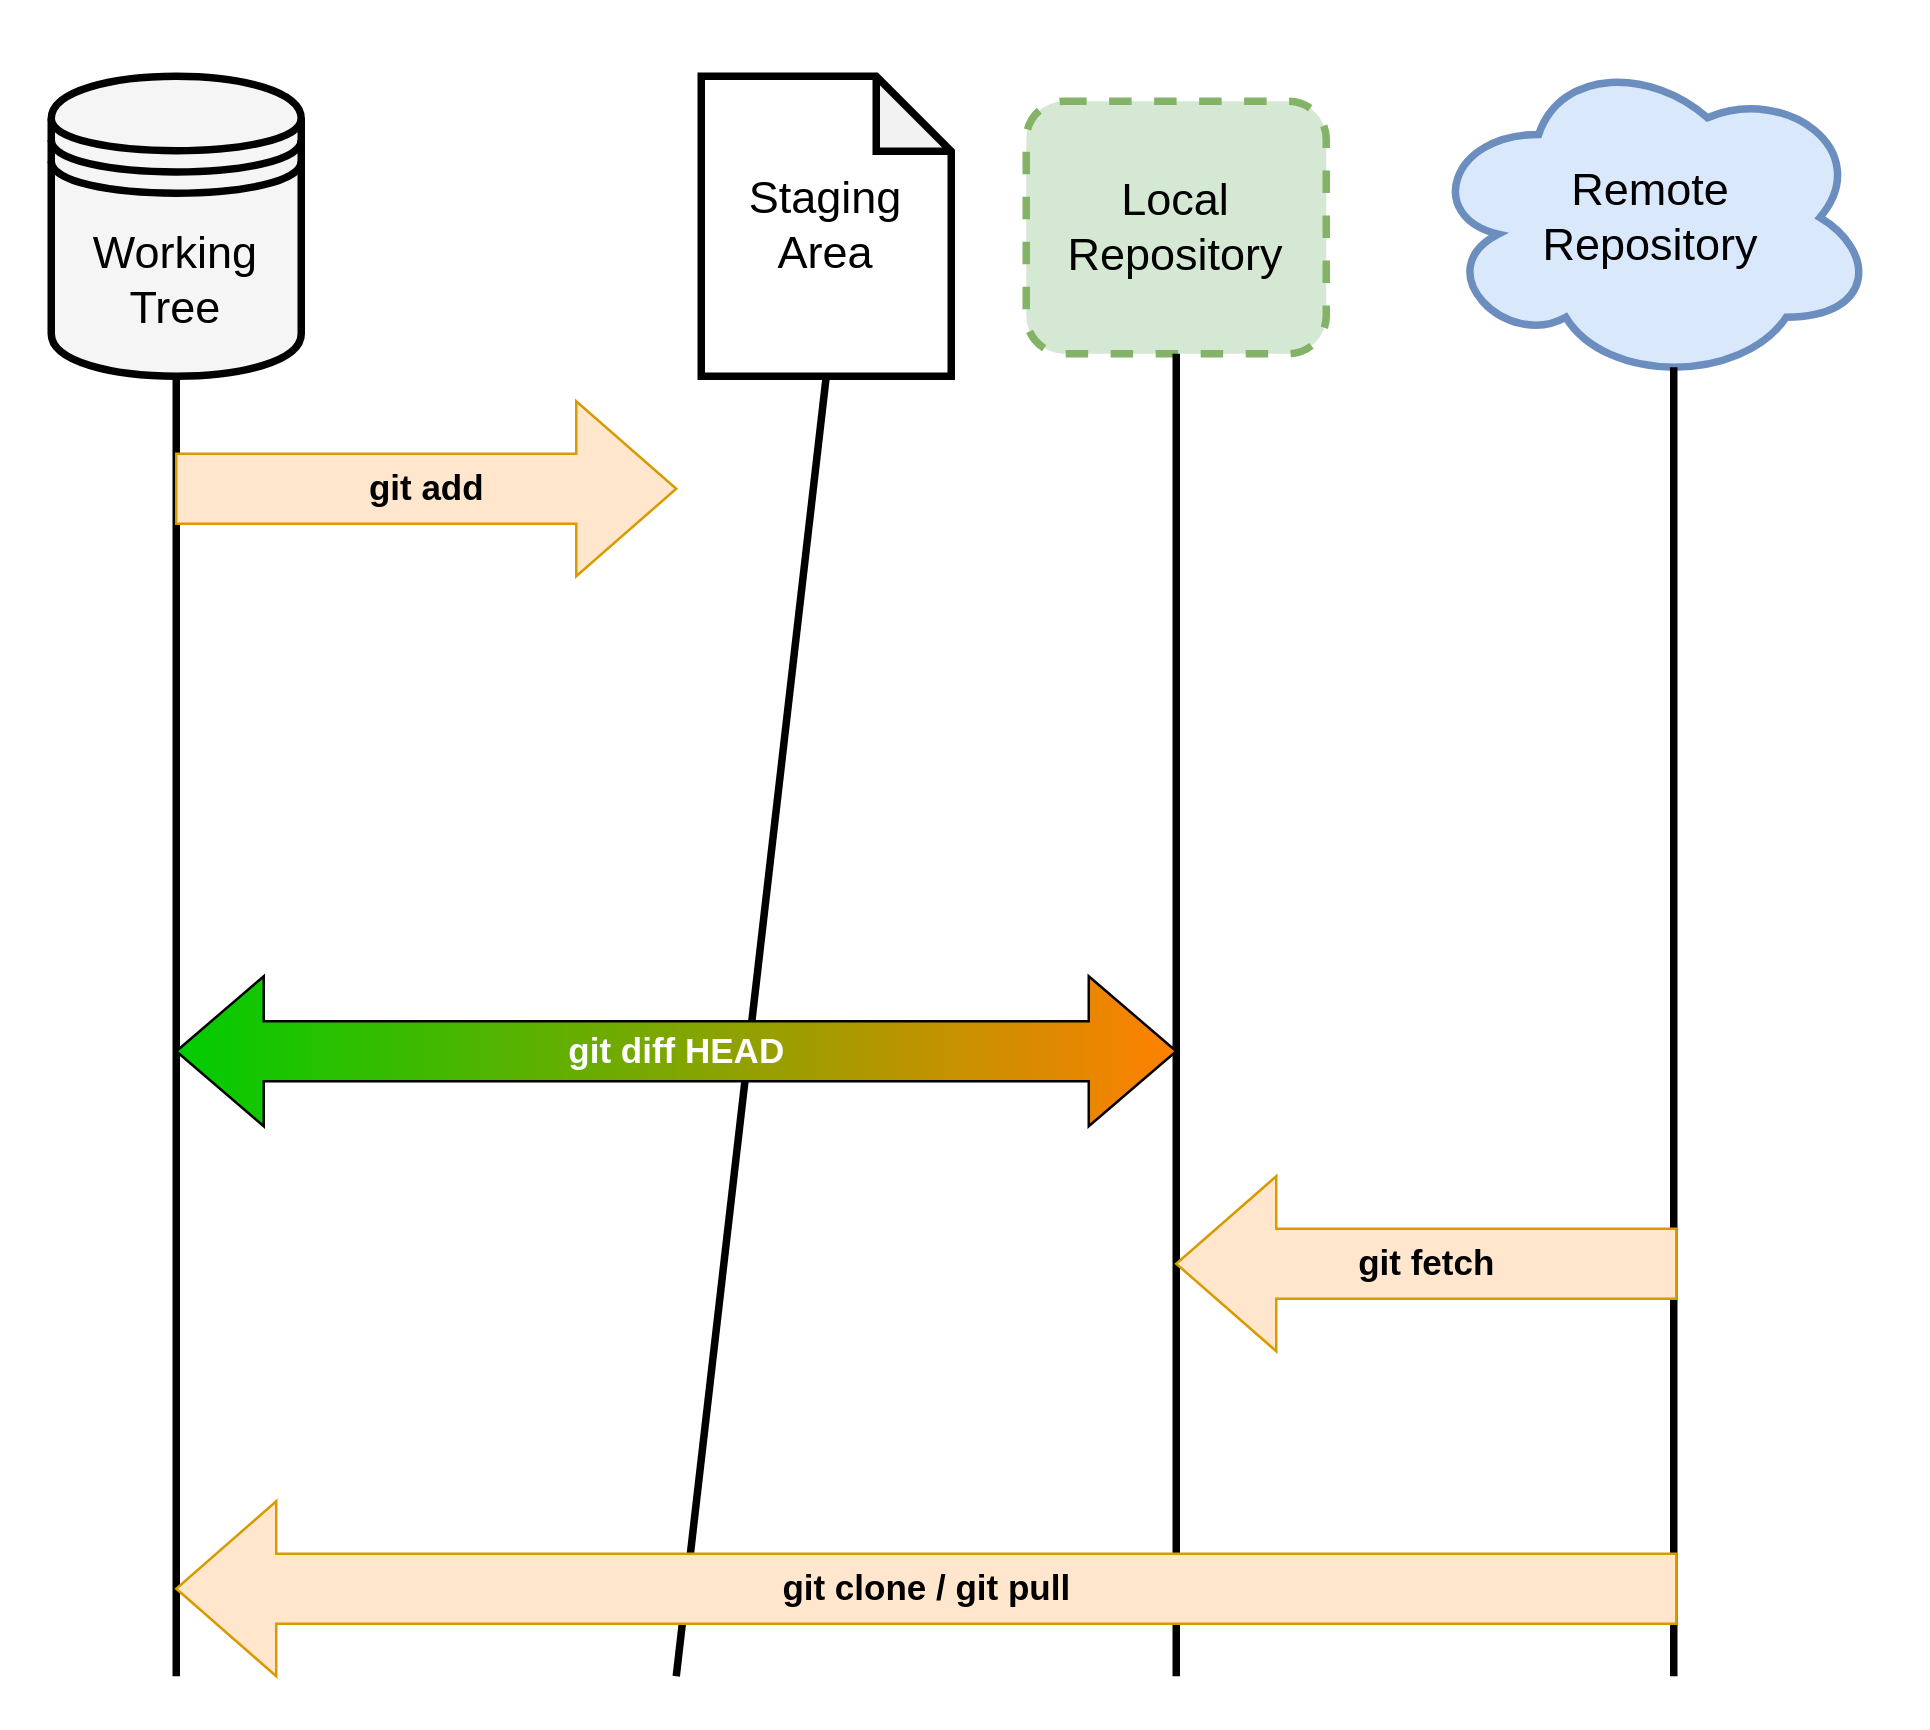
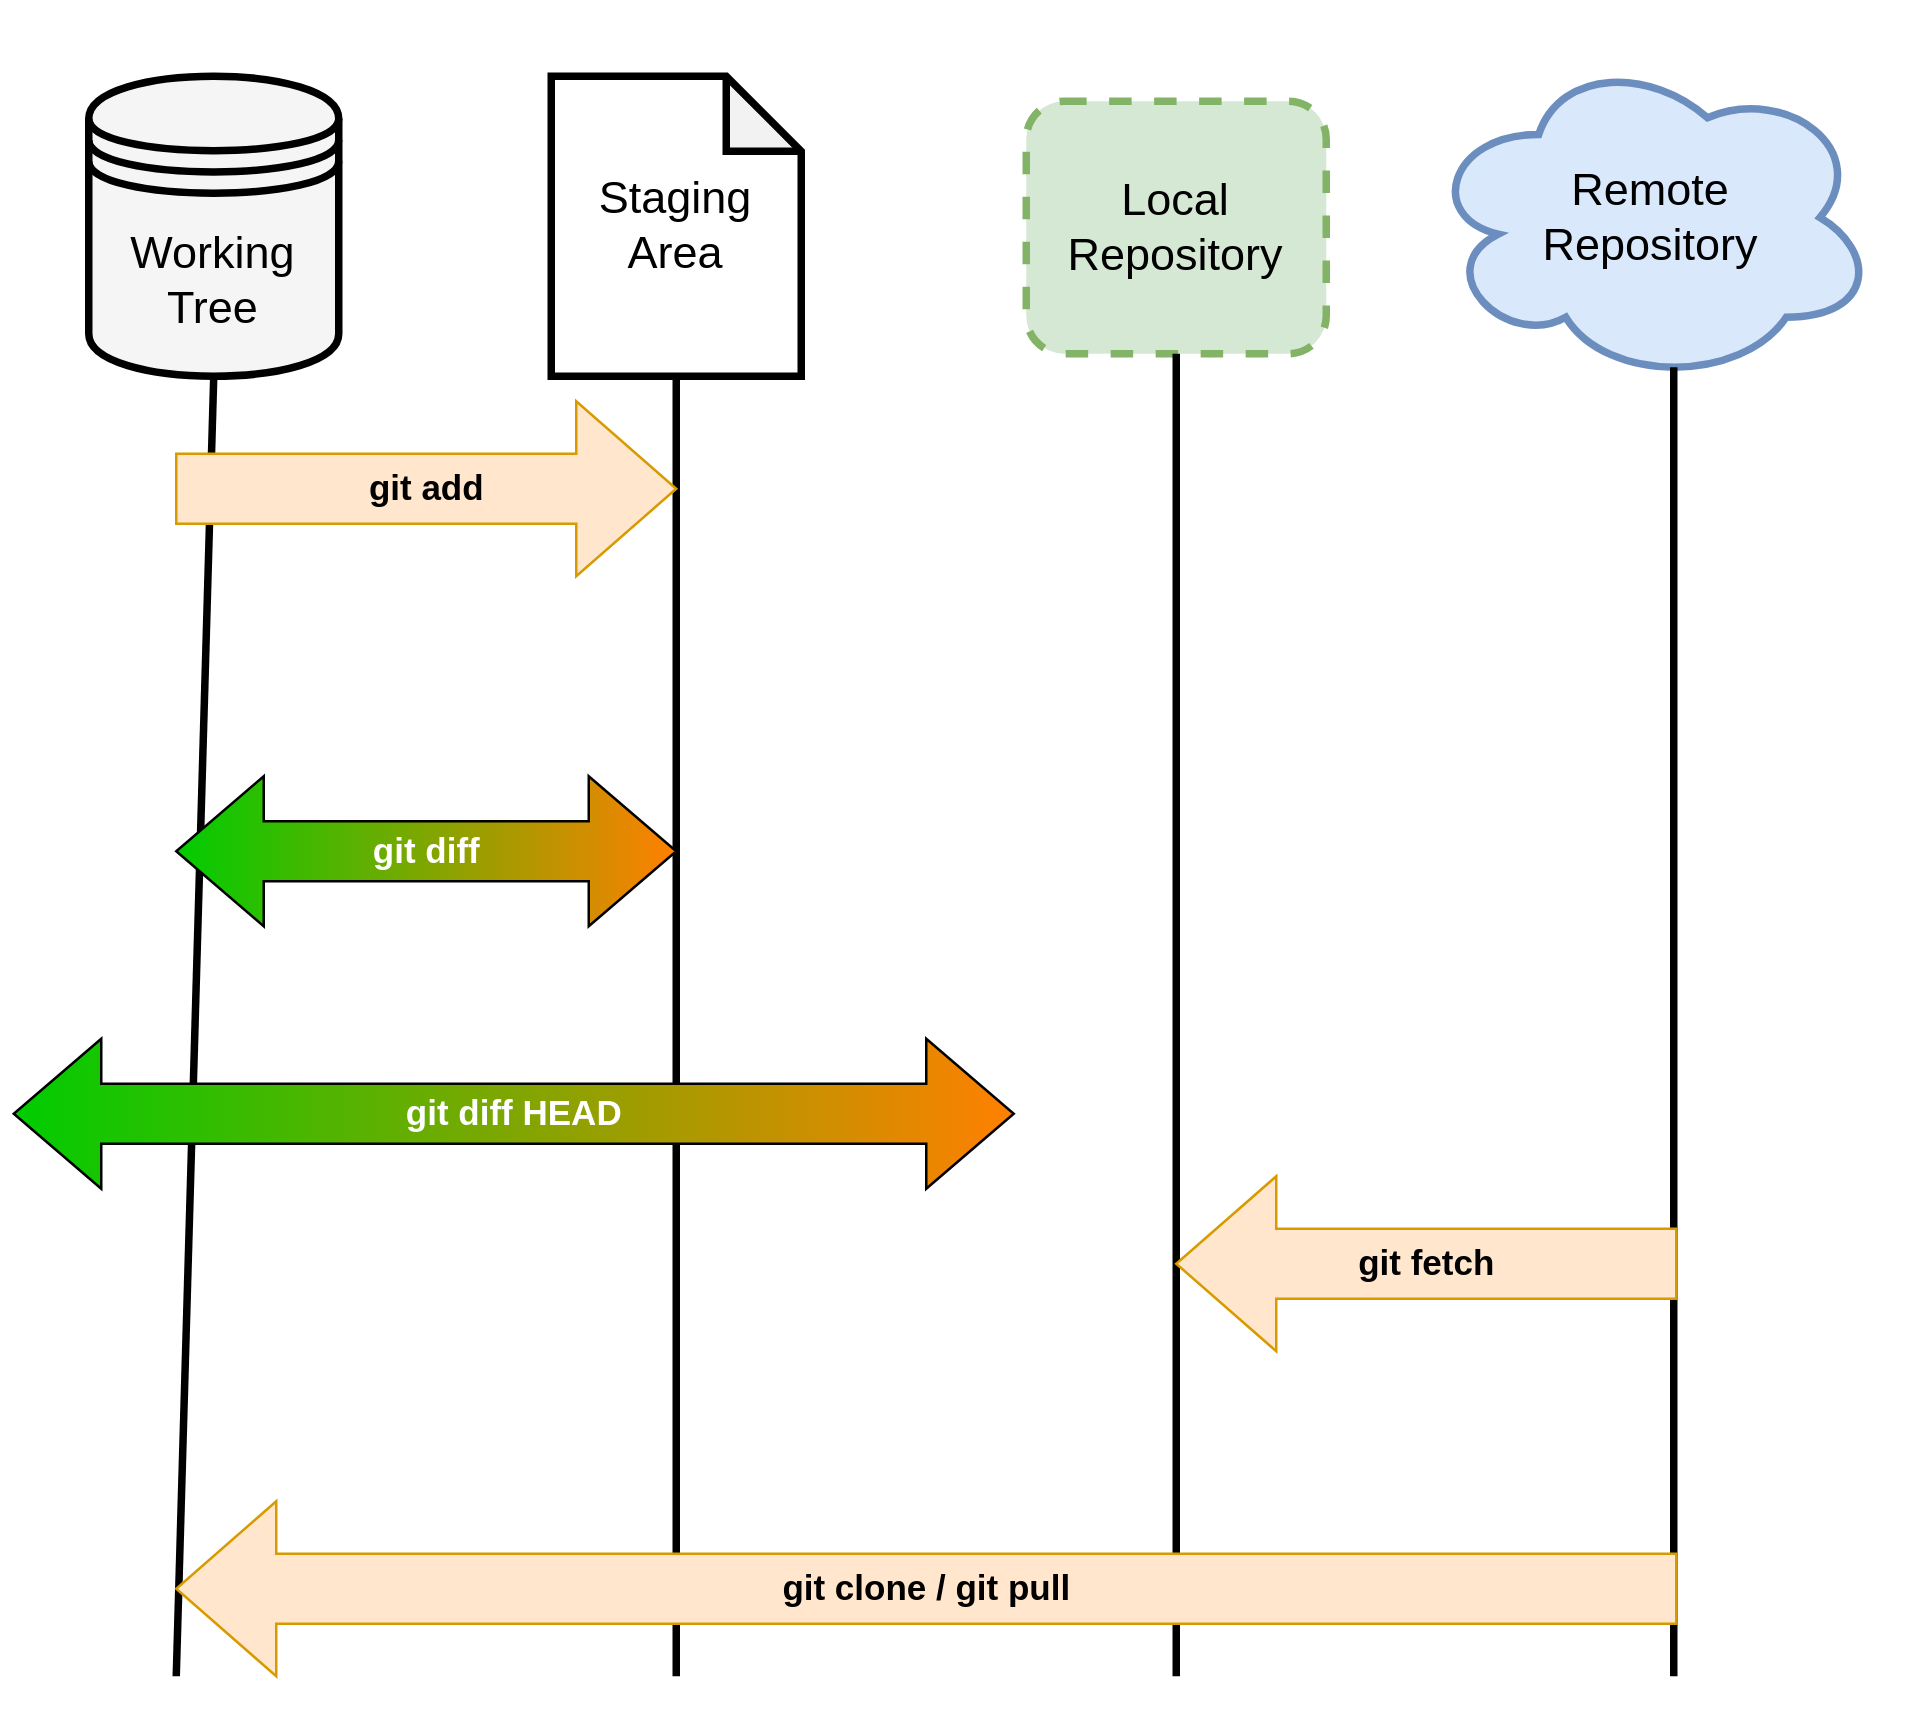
node "Working Tree": moved (176, 226) -> (214, 226)
node "Staging Area": moved (826, 226) -> (676, 226)
node "git diff": added
node "git diff HEAD": moved (676, 1051) -> (514, 1114)
